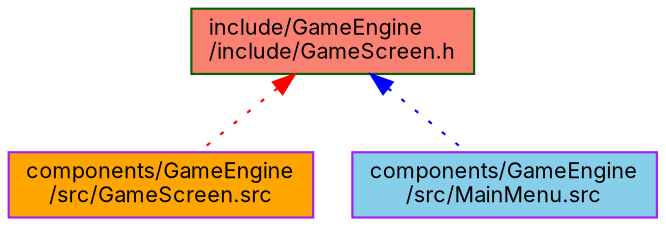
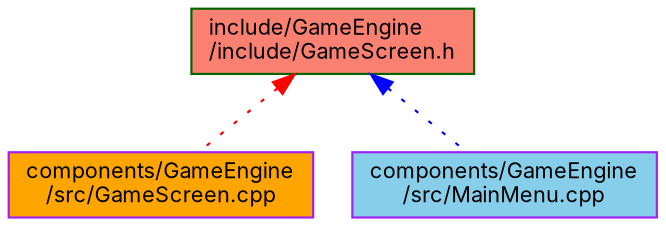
node "components/GameEngine /src/GameScreen.src": label "components/GameEngine /src/GameScreen.src" -> "components/GameEngine /src/GameScreen.cpp"
node "components/GameEngine /src/MainMenu.src": label "components/GameEngine /src/MainMenu.src" -> "components/GameEngine /src/MainMenu.cpp"
